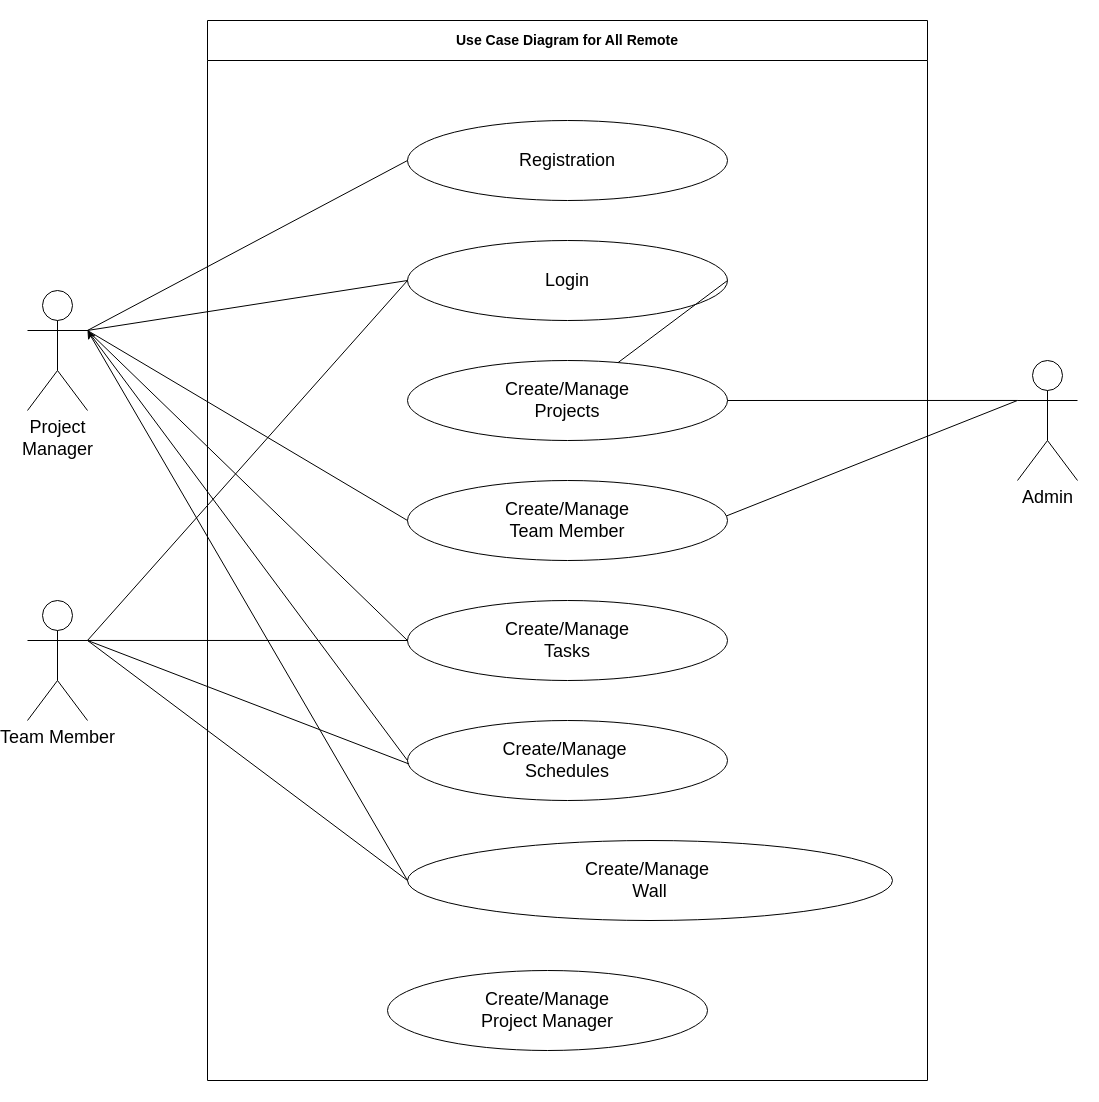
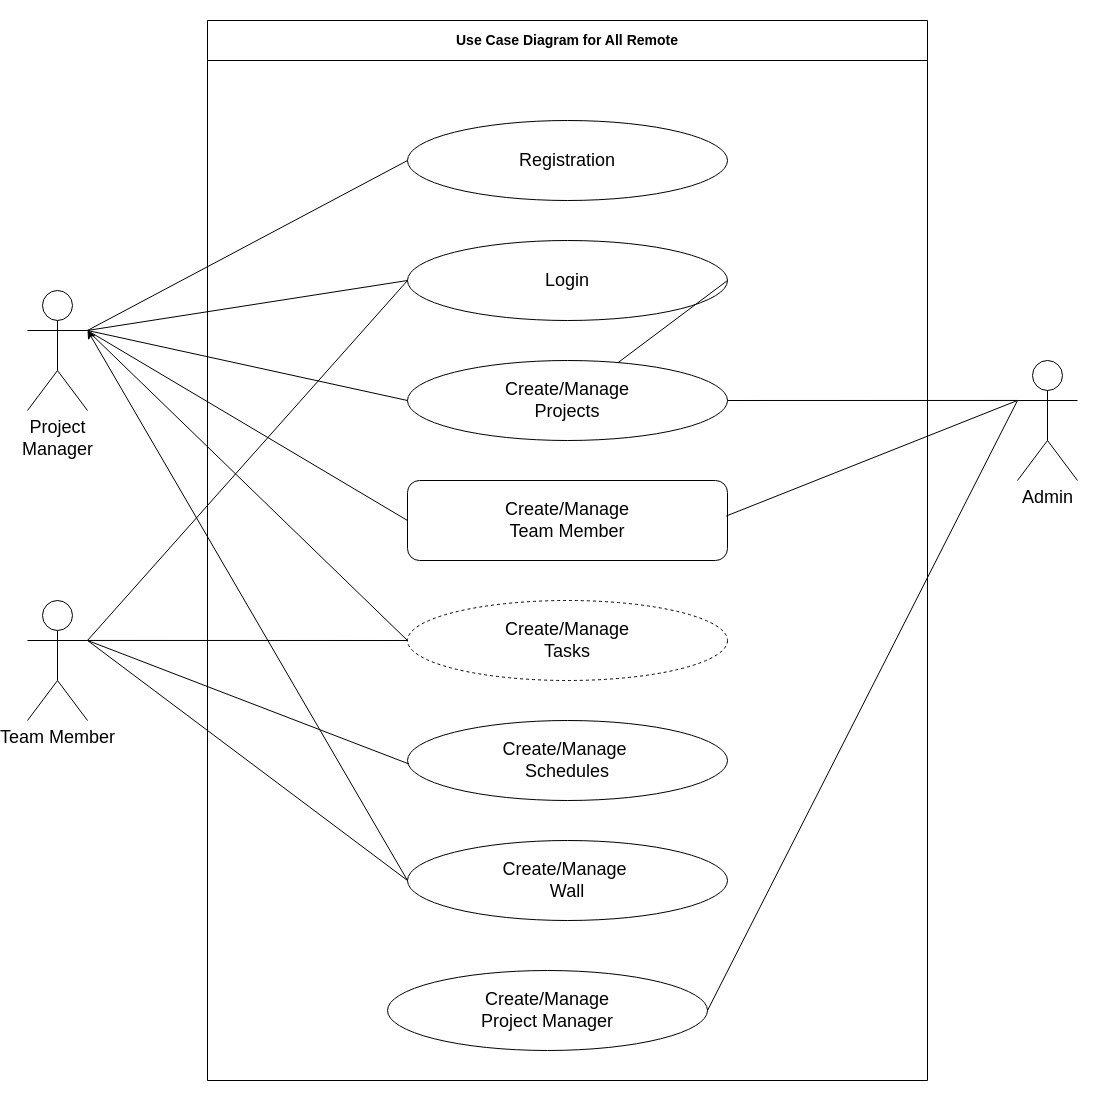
edge "Project Manager" -- "Create/Manage Projects": added
node "Create/Manage Team Member": shape ellipse -> rounded rectangle
edge "Project Manager" -- "Create/Manage Schedules": removed
node "Create/Manage Tasks": style solid -> dashed
edge "Admin" -- "Create/Manage Project Manager": added
node "Create/Manage Wall": size 485x80 -> 320x80
